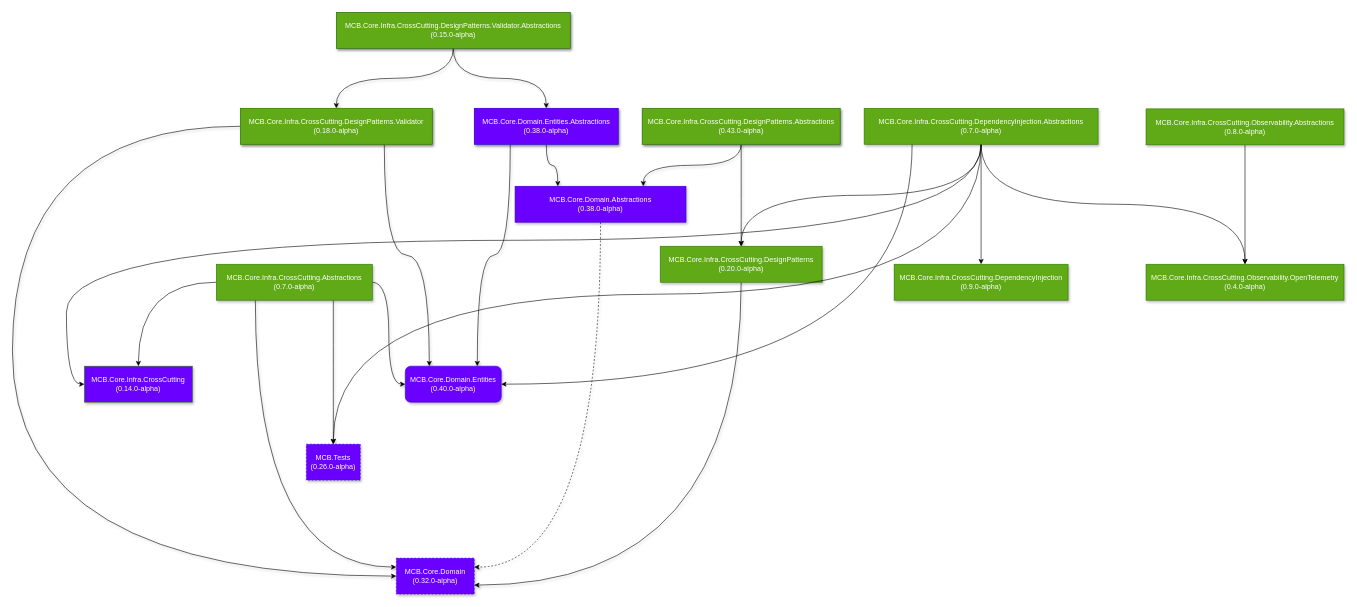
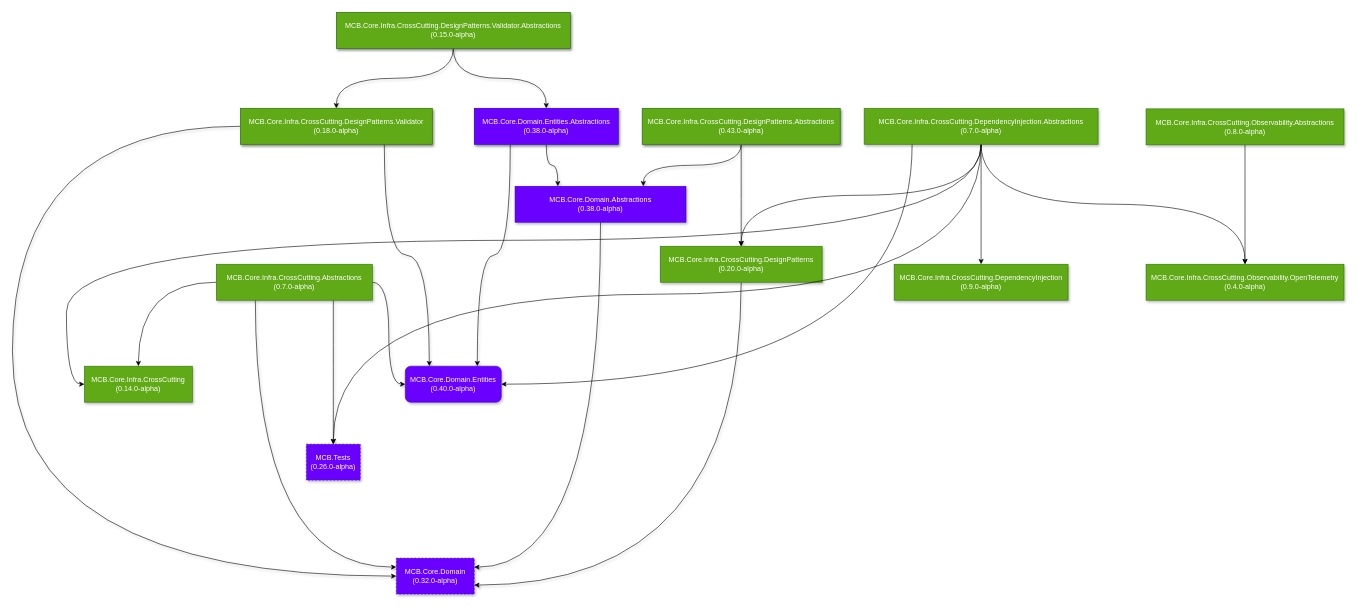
node "MCB.Core.Infra.CrossCutting (0.14.0-alpha)": fillcolor #6a00ff -> #60a917
edge "MCB.Core.Domain.Abstractions (0.38.0-alpha)" -> "MCB.Core.Domain (0.32.0-alpha)": style dashed -> solid
